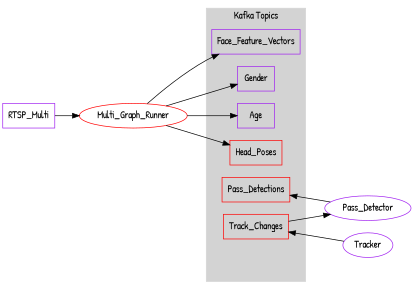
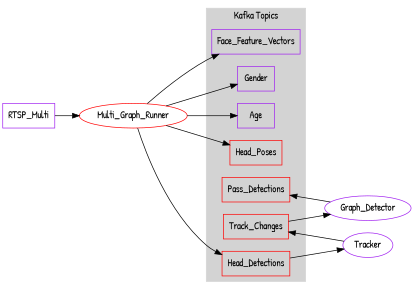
node "Pass_Detector": label "Pass_Detector" -> "Graph_Detector"
node "Head_Detections": added
